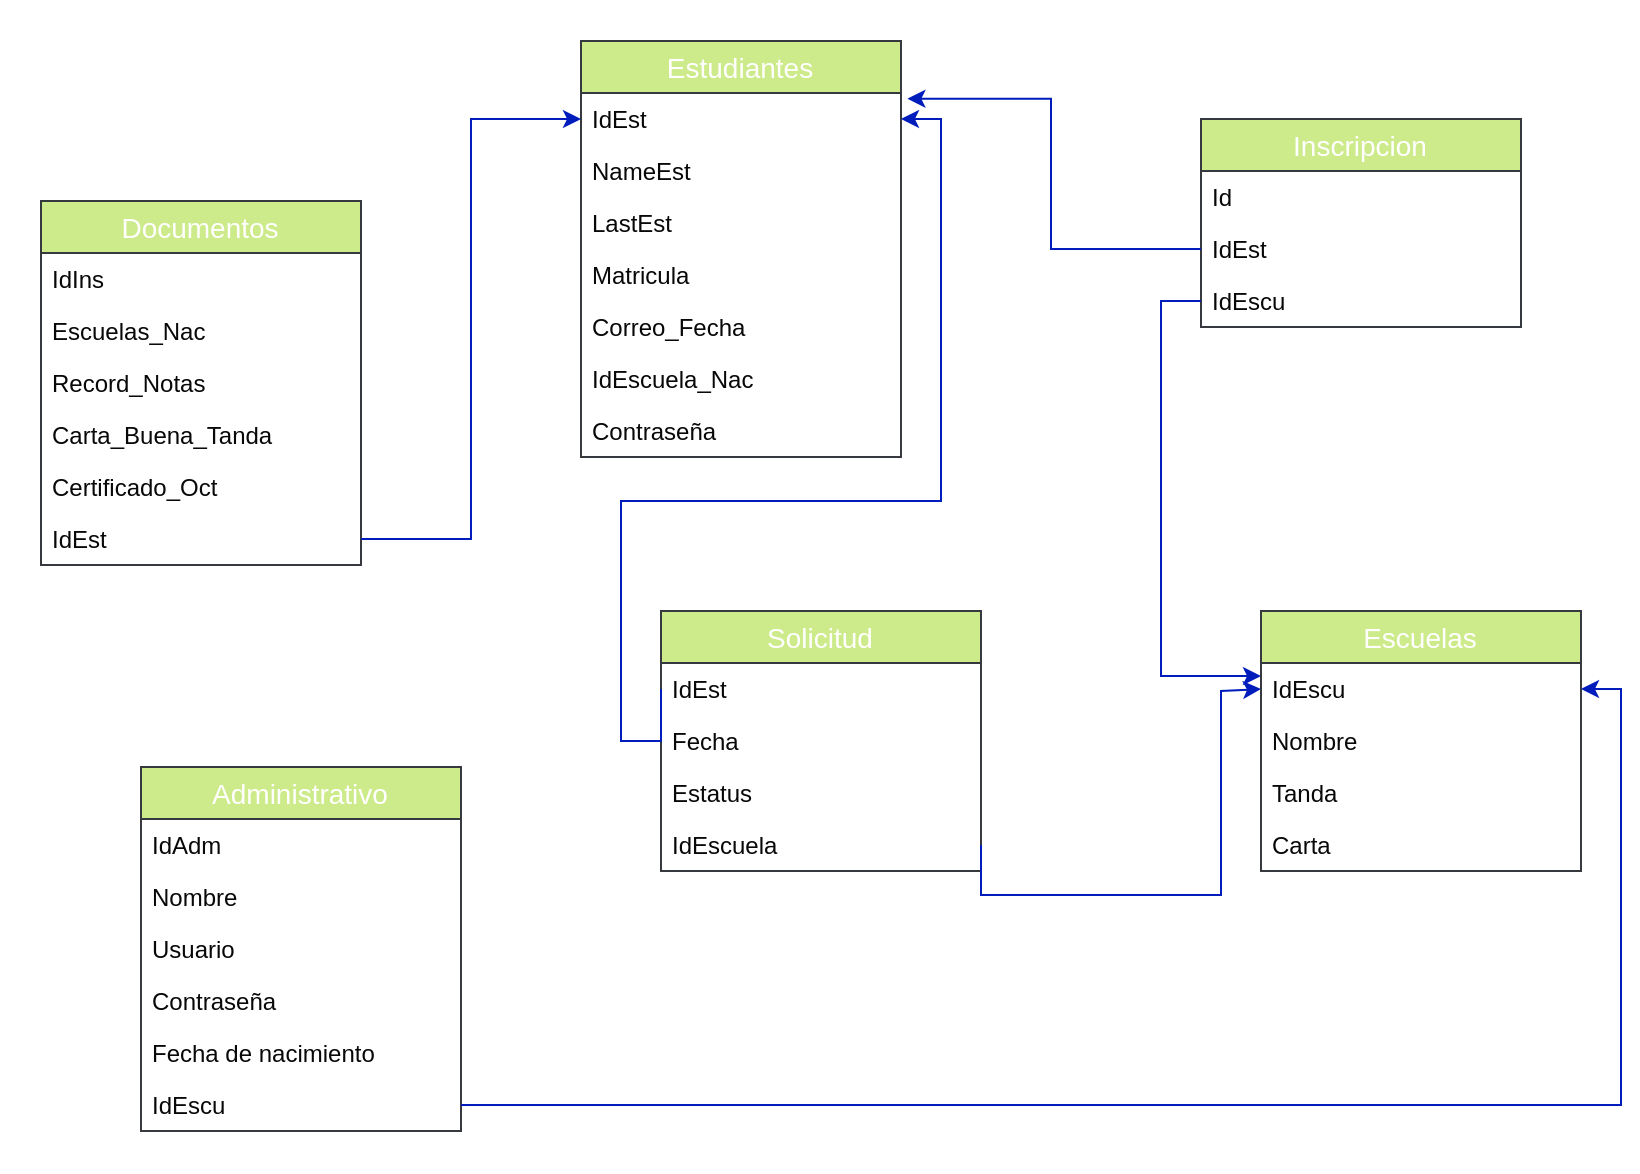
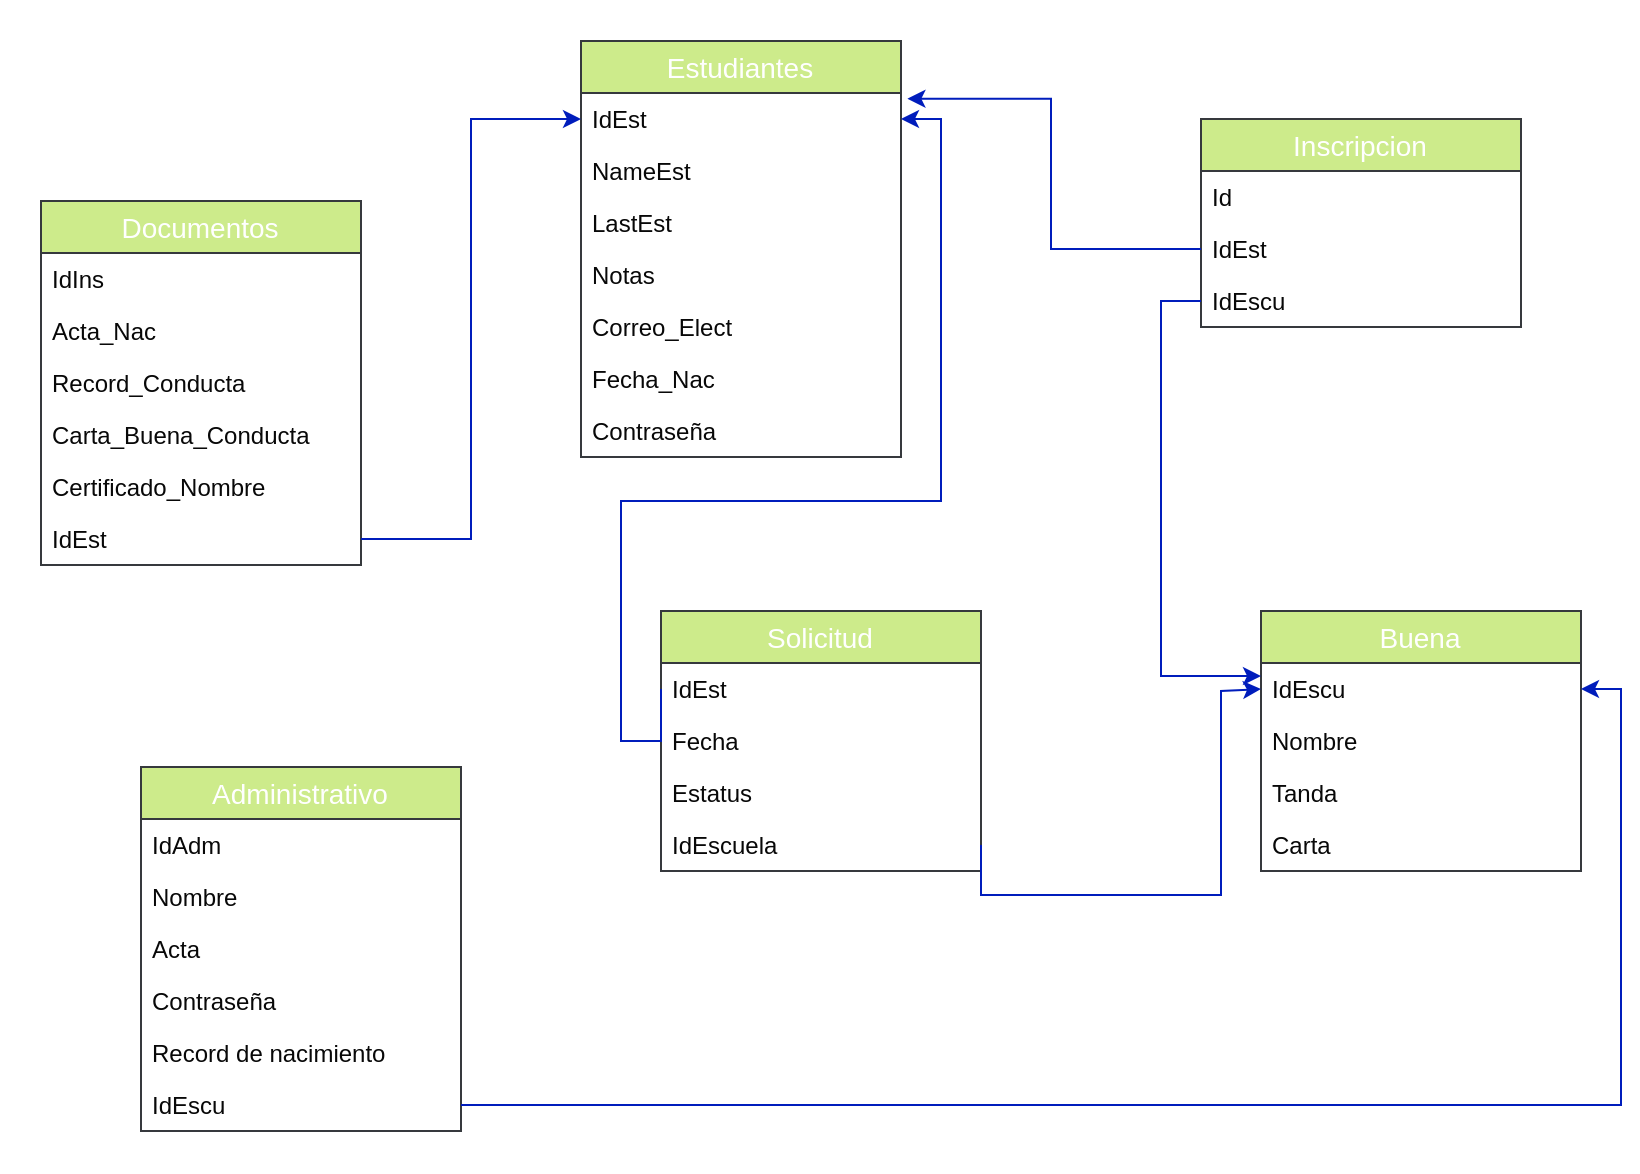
node "Matricula": label "Matricula" -> "Notas"
node "Correo_Fecha": label "Correo_Fecha" -> "Correo_Elect"
node "Escuelas_Nac": label "Escuelas_Nac" -> "Acta_Nac"
node "IdEscuela_Nac": label "IdEscuela_Nac" -> "Fecha_Nac"
node "Record_Notas": label "Record_Notas" -> "Record_Conducta"
node "Carta_Buena_Tanda": label "Carta_Buena_Tanda" -> "Carta_Buena_Conducta"
node "Certificado_Oct": label "Certificado_Oct" -> "Certificado_Nombre"
node "Escuelas": label "Escuelas" -> "Buena"
node "Usuario": label "Usuario" -> "Acta"
node "Fecha de nacimiento": label "Fecha de nacimiento" -> "Record de nacimiento"
